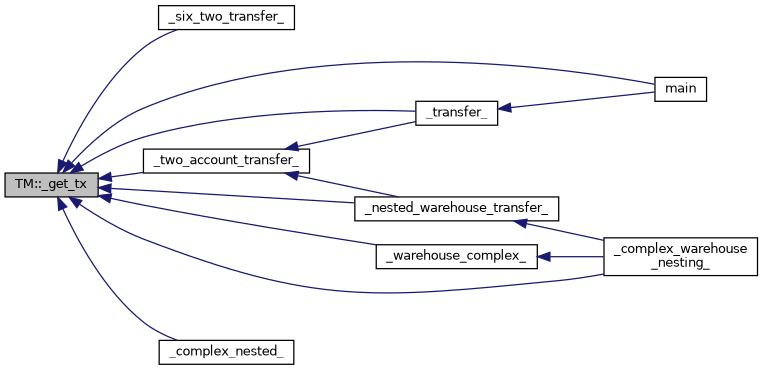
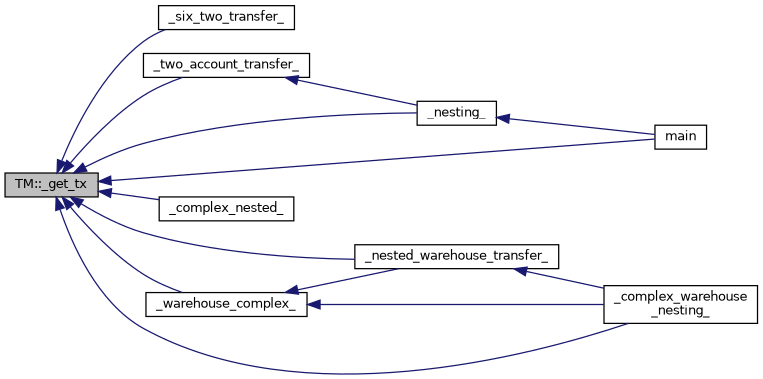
node "_transfer_": label "_transfer_" -> "_nesting_"
edge "_nested_warehouse_transfer_" -> "_two_account_transfer_": now "_nested_warehouse_transfer_" -> "_warehouse_complex_"
